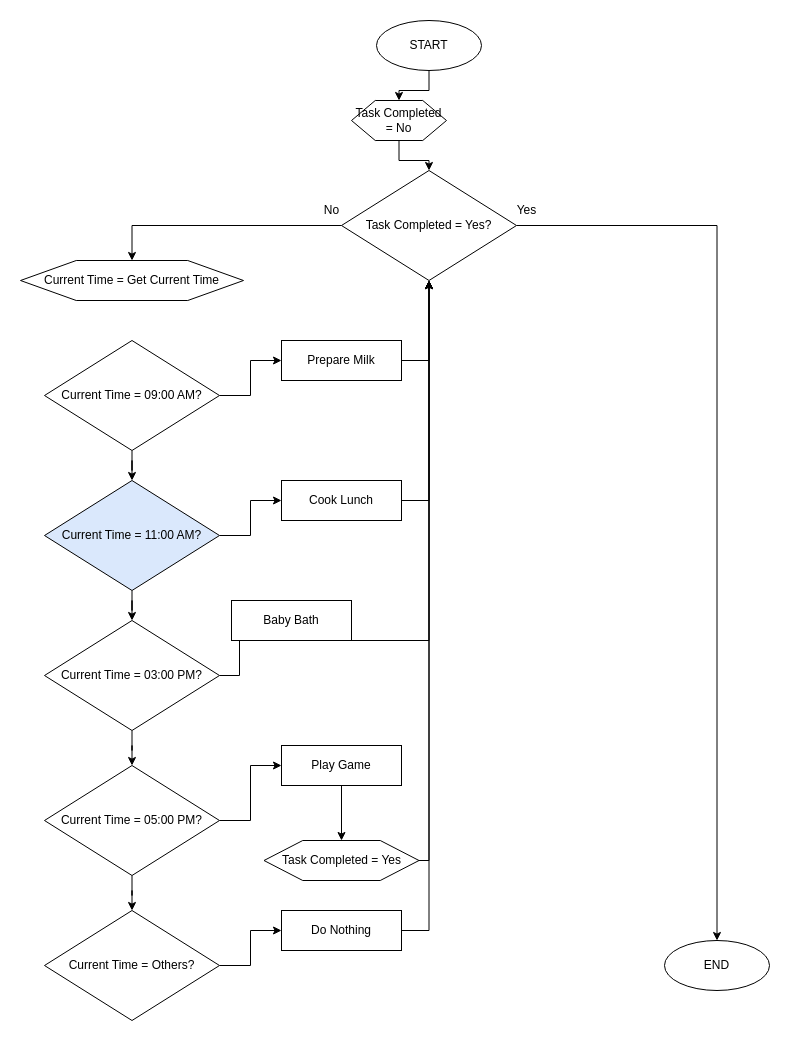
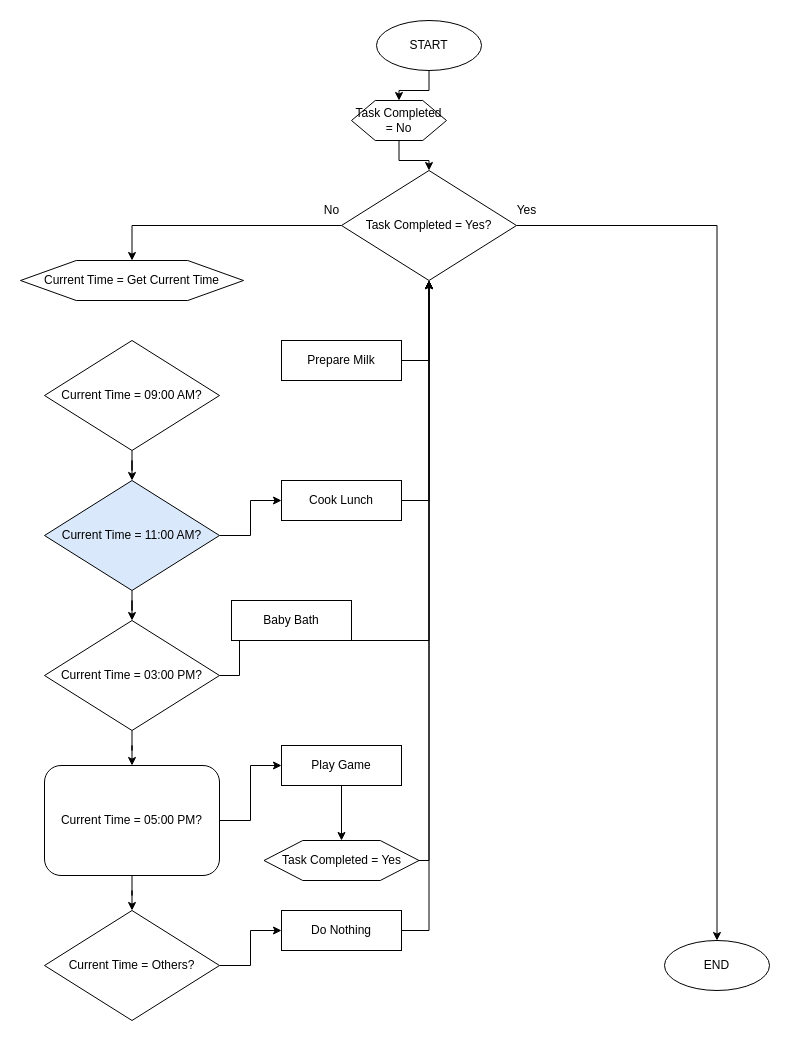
edge "Current Time = 09:00 AM?" -> "Prepare Milk": removed
node "Current Time = 05:00 PM?": shape diamond -> rounded rectangle
